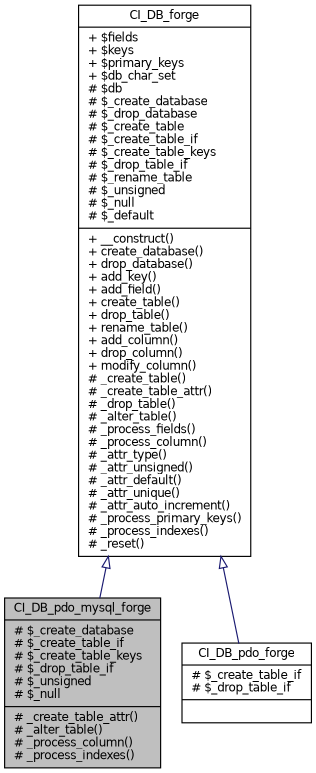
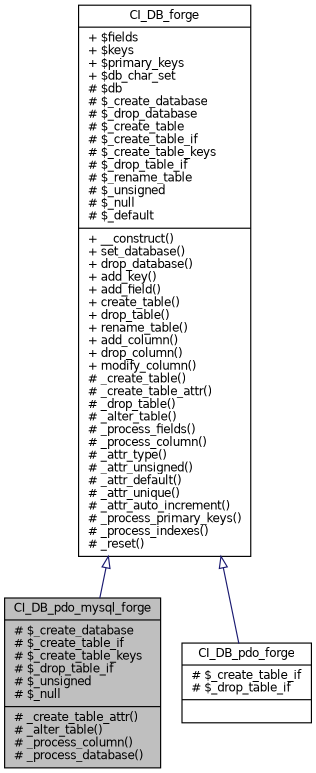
node "CI_DB_forge": text "+ create_database()" -> "+ set_database()"
node "CI_DB_pdo_mysql_forge": text "# _process_indexes()" -> "# _process_database()"
